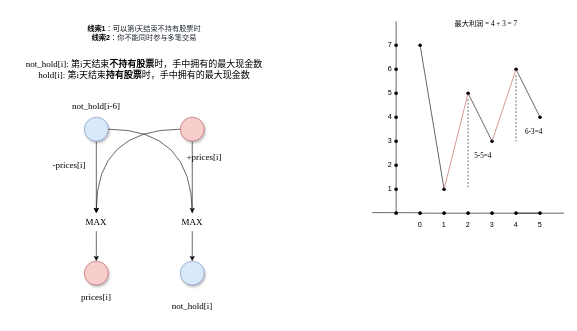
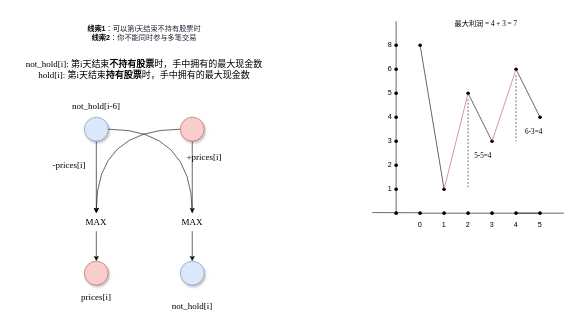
node "7": label "7" -> "8"
